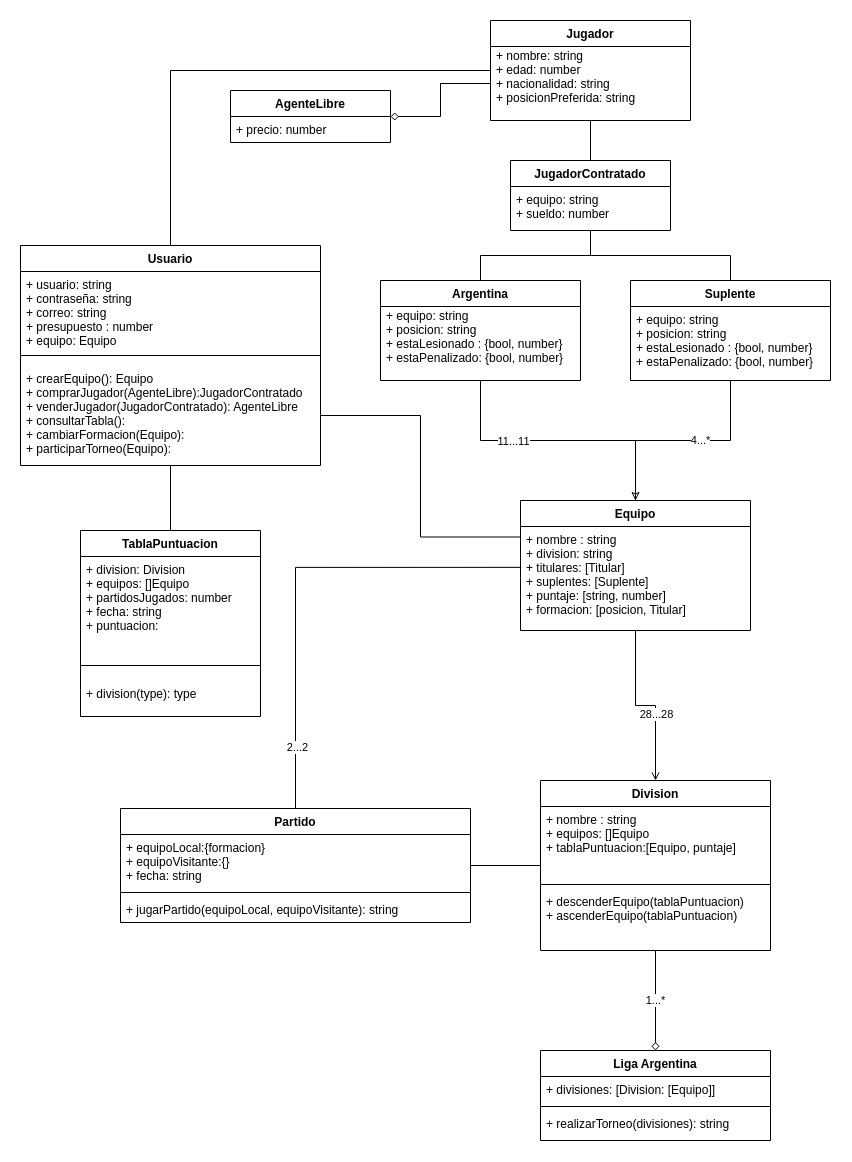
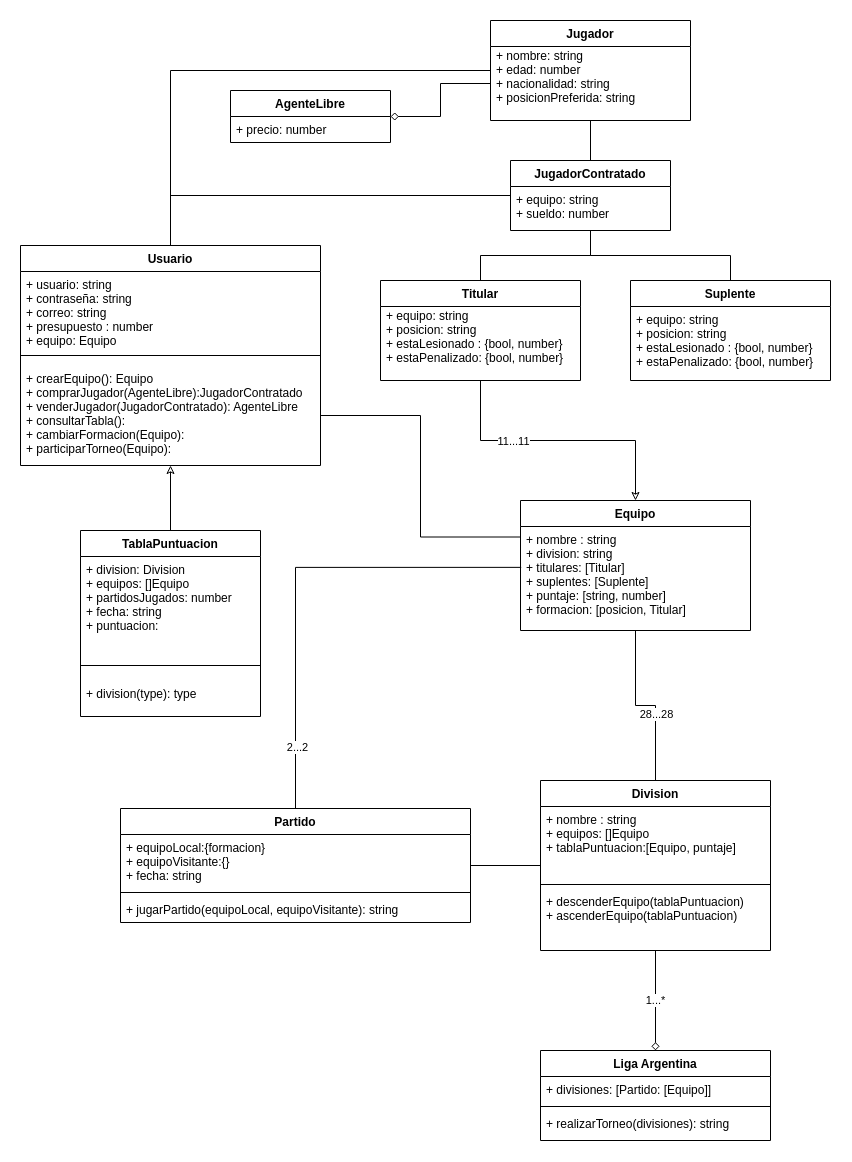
edge "JugadorContratado" -- "Usuario": added
node "Argentina": label "Argentina" -> "Titular"
edge "Suplente" -- "Equipo": removed, label "4...*"
edge "Usuario" -- "TablaPuntuacion": arrowhead none -> classic
edge "Equipo" -> "Division": arrowhead open -> none
node "+ divisiones: [Division: [Equipo]]": label "+ divisiones: [Division: [Equipo]]" -> "+ divisiones: [Partido: [Equipo]]"
